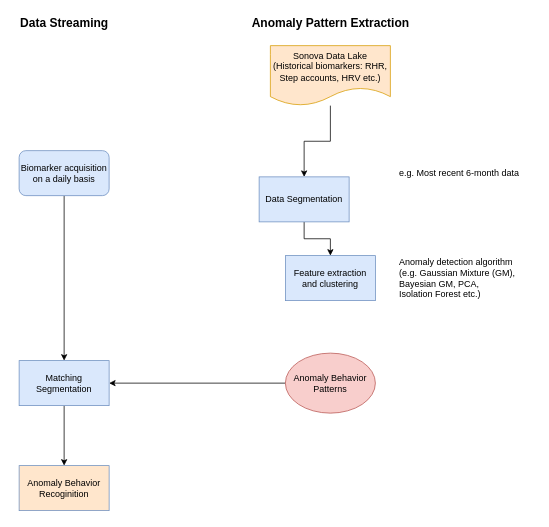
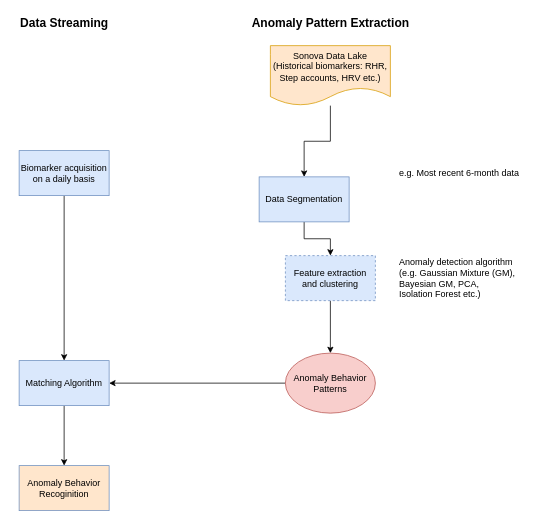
node "Biomarker acquisition on a daily basis": shape rounded rectangle -> rectangle
node "Feature extraction and clustering": style solid -> dashed
edge "Feature extraction and clustering" -> "Anomaly Behavior Patterns": added
node "Matching Segmentation": label "Matching Segmentation" -> "Matching Algorithm"
